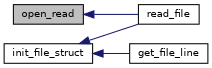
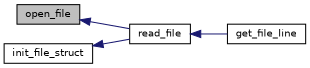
node "open_read": label "open_read" -> "open_file"
edge "get_file_line" -> "init_file_struct": now "get_file_line" -> "read_file"
